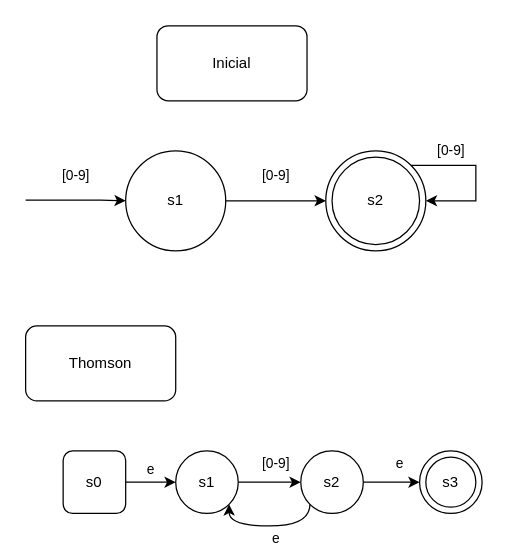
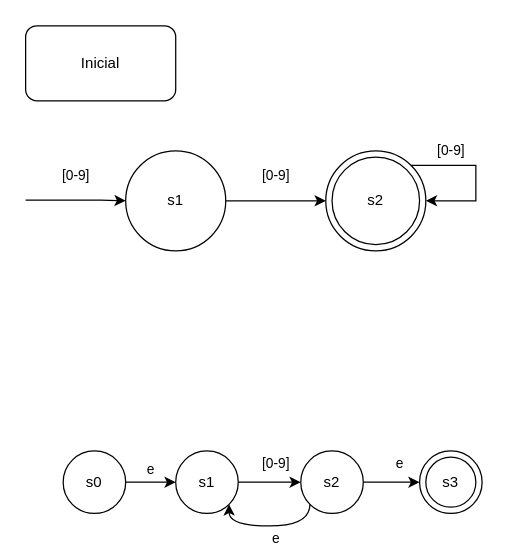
node "Inicial": moved (232, 63) -> (101, 63)
node "Thomson": removed
node "s0": shape rounded rectangle -> ellipse
